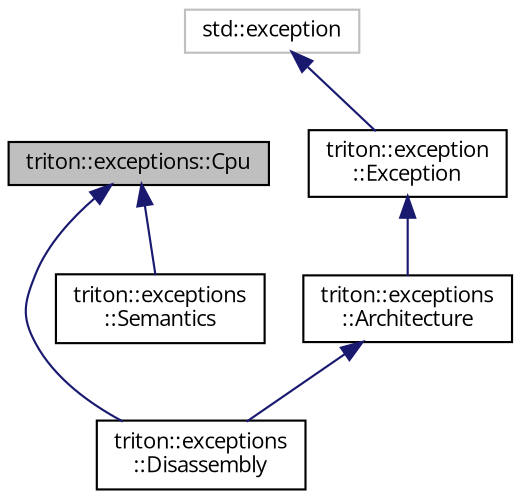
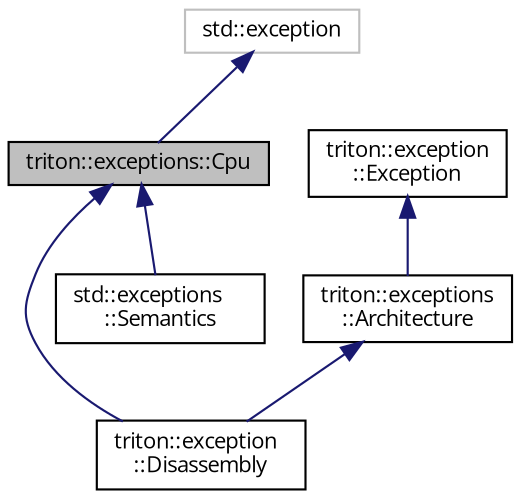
edge "triton::exception ::Exception" -> "std::exception": now "triton::exceptions::Cpu" -> "std::exception"
node "triton::exceptions ::Semantics": label "triton::exceptions ::Semantics" -> "std::exceptions ::Semantics"
node "triton::exceptions ::Disassembly": label "triton::exceptions ::Disassembly" -> "triton::exception ::Disassembly"
